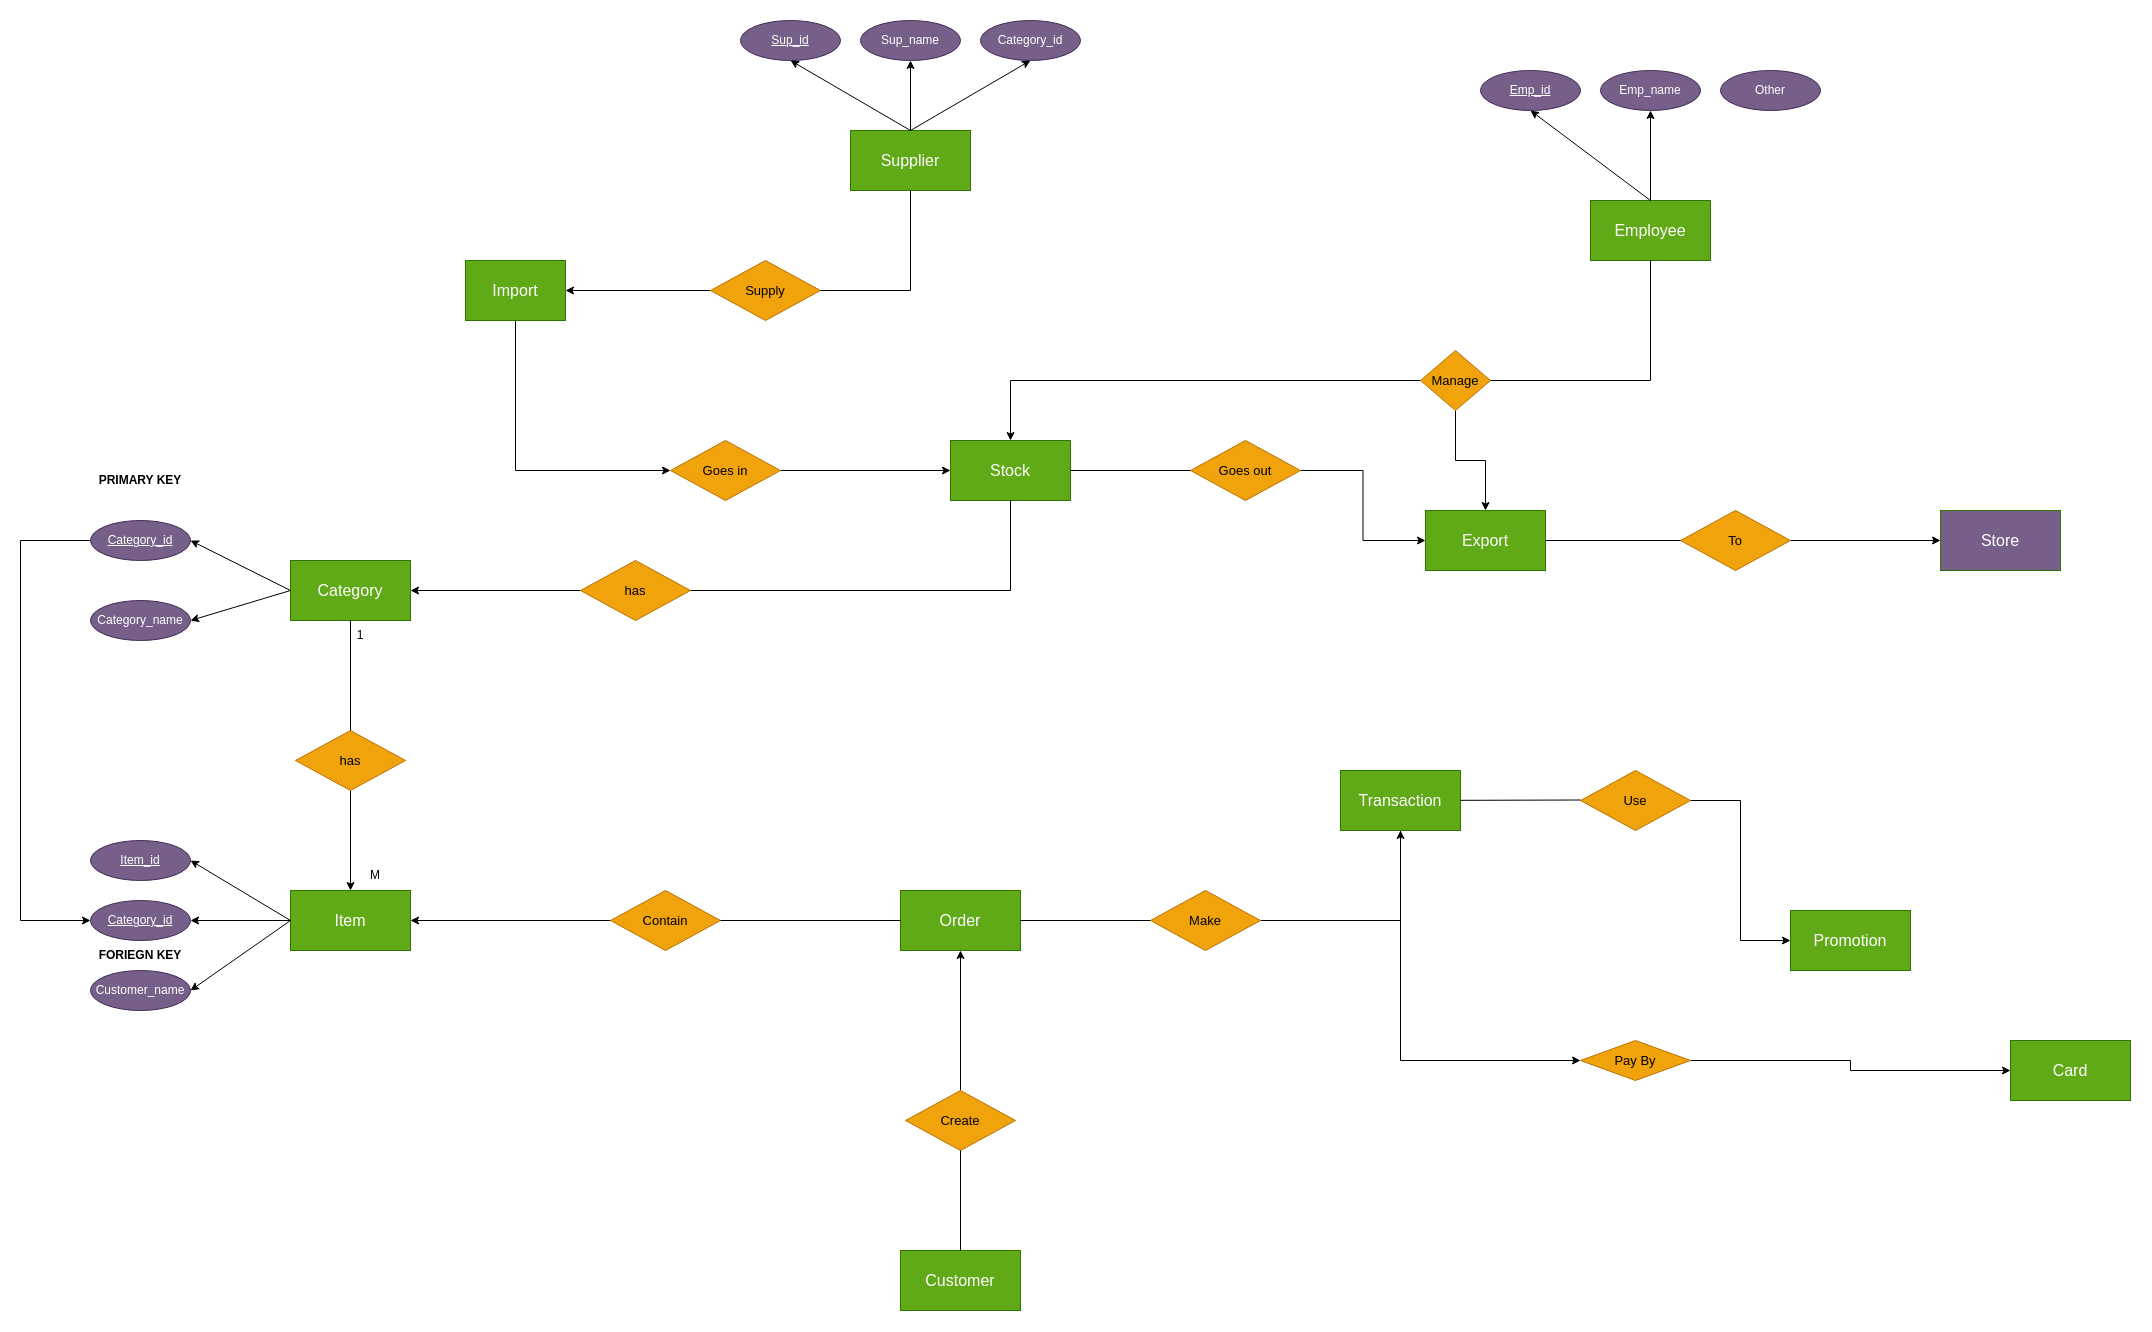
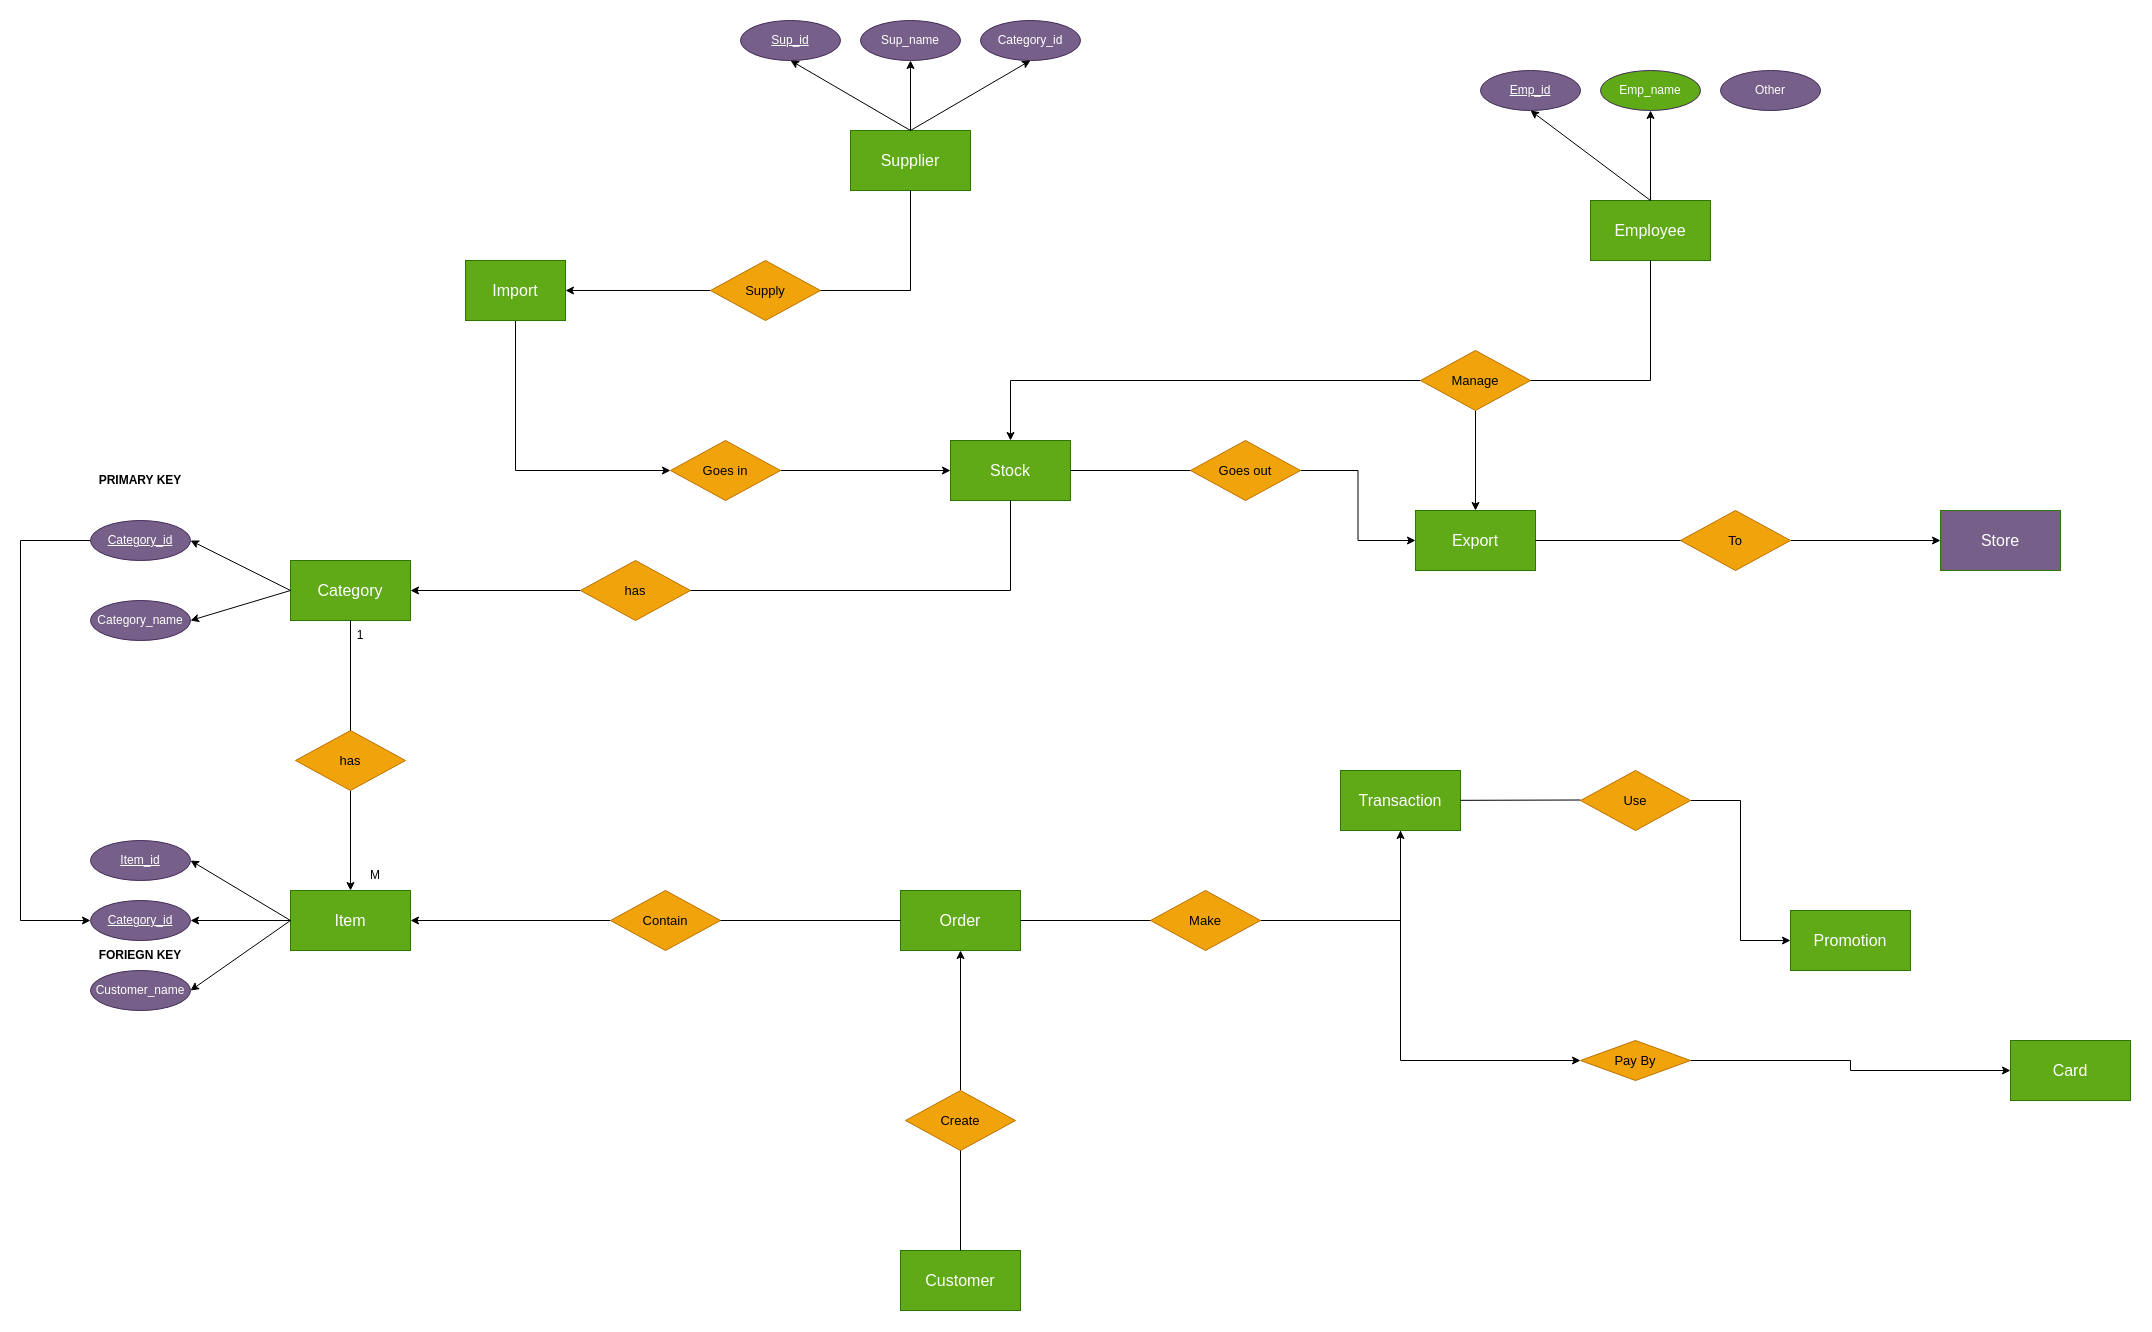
node "Emp_name": fillcolor #76608a -> #60a917
node "Manage": size 70x60 -> 110x60
node "Export": moved (1486, 541) -> (1476, 541)
